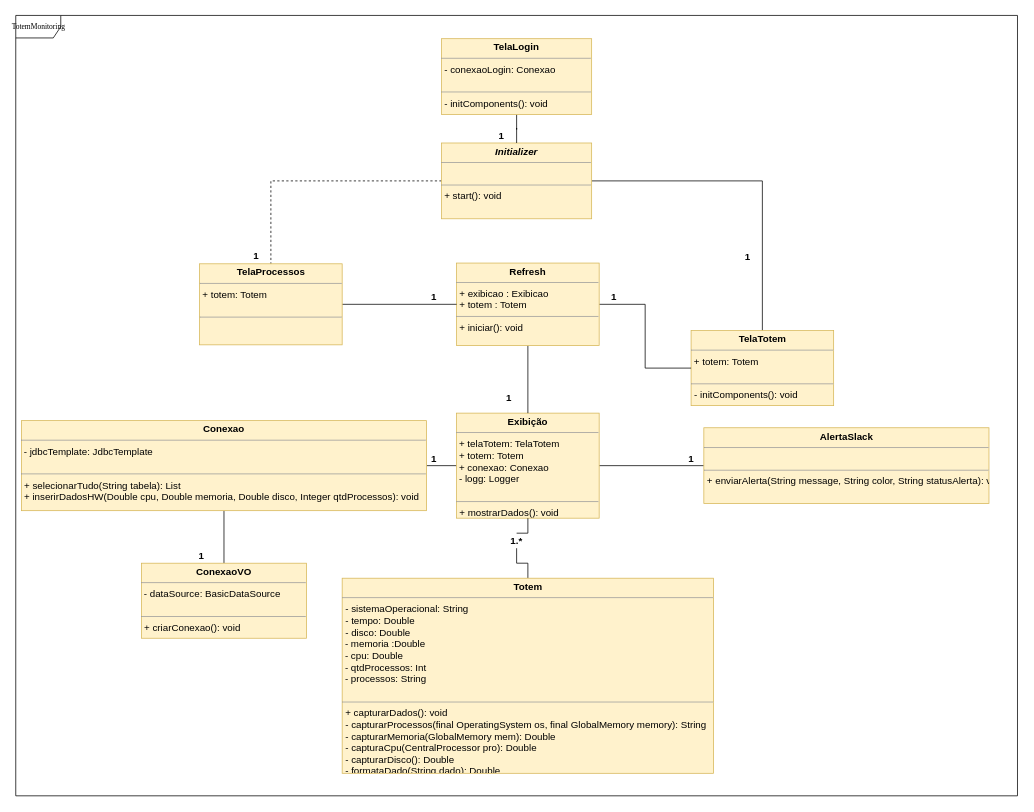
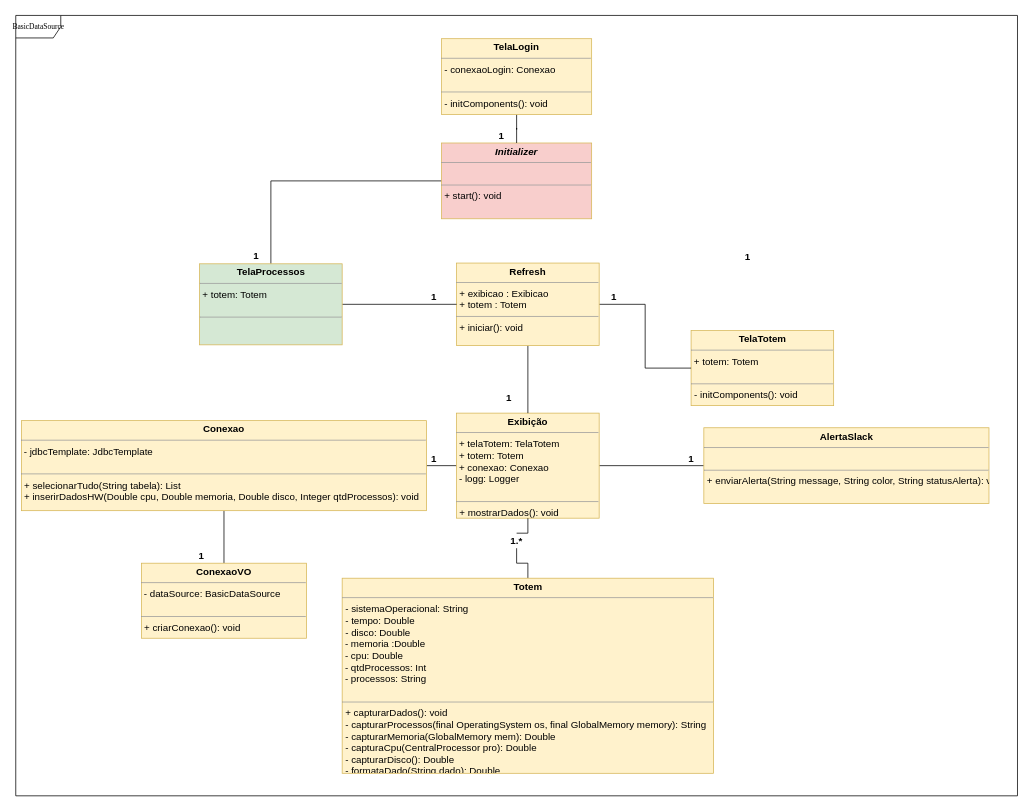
node "TotemMonitoring": label "TotemMonitoring" -> "BasicDataSource"
edge "Initializer + start(): void" -- "TelaProcessos + totem: Totem": style dashed -> solid
node "Initializer + start(): void": fillcolor #fff2cc -> #f8cecc
edge "Initializer + start(): void" -- "TelaTotem + totem: Totem - initComponents(): void": removed
node "TelaProcessos + totem: Totem": fillcolor #fff2cc -> #d5e8d4
